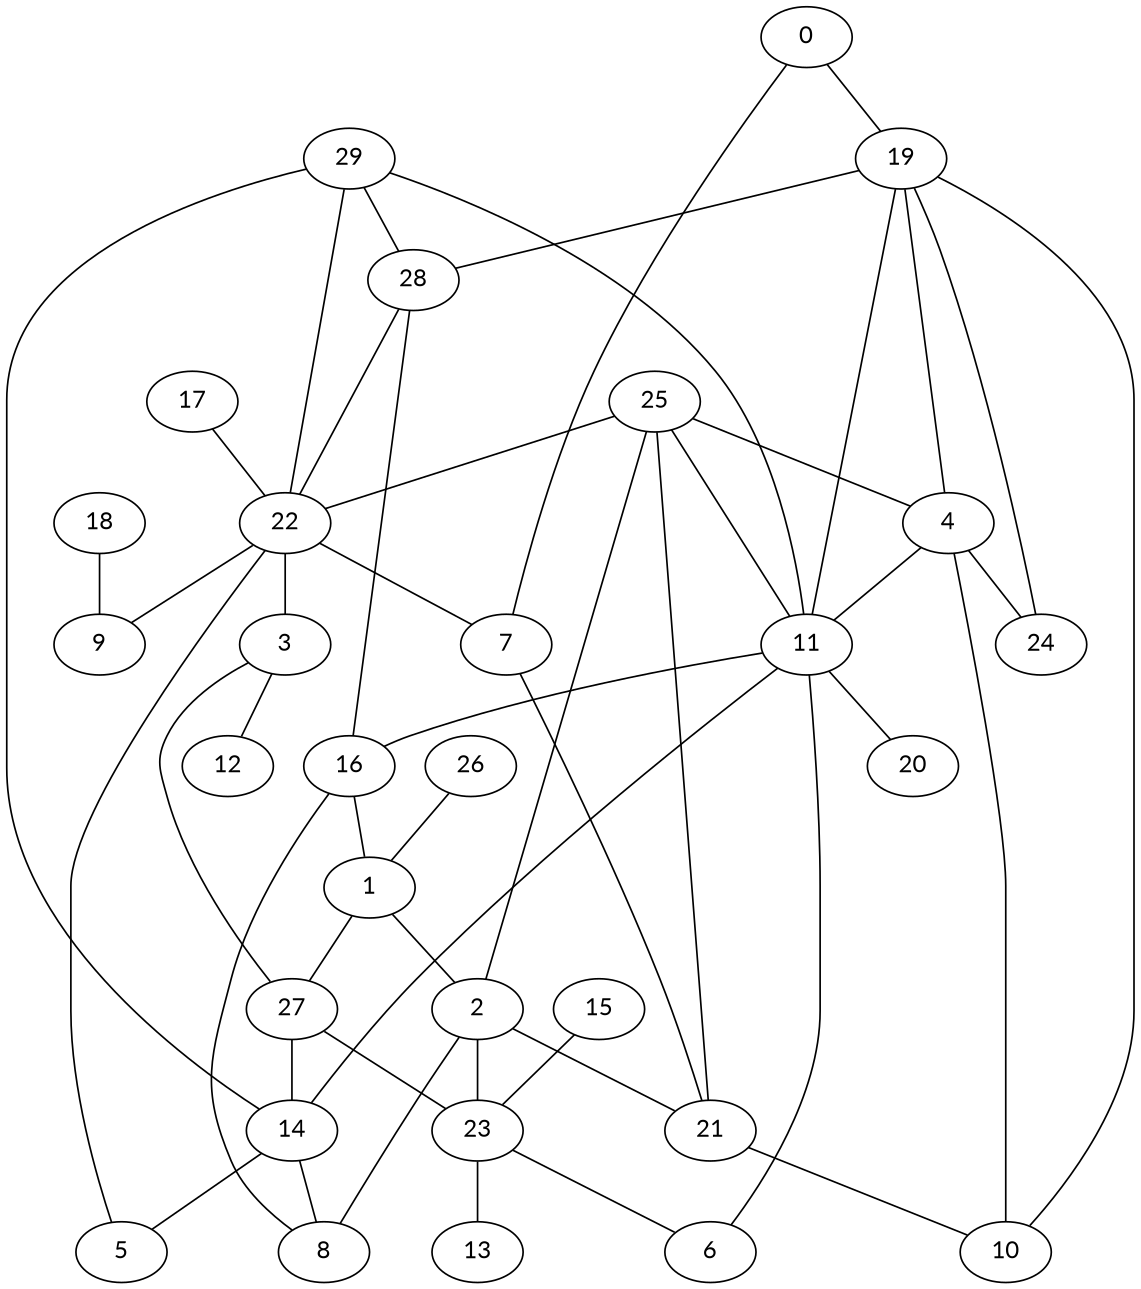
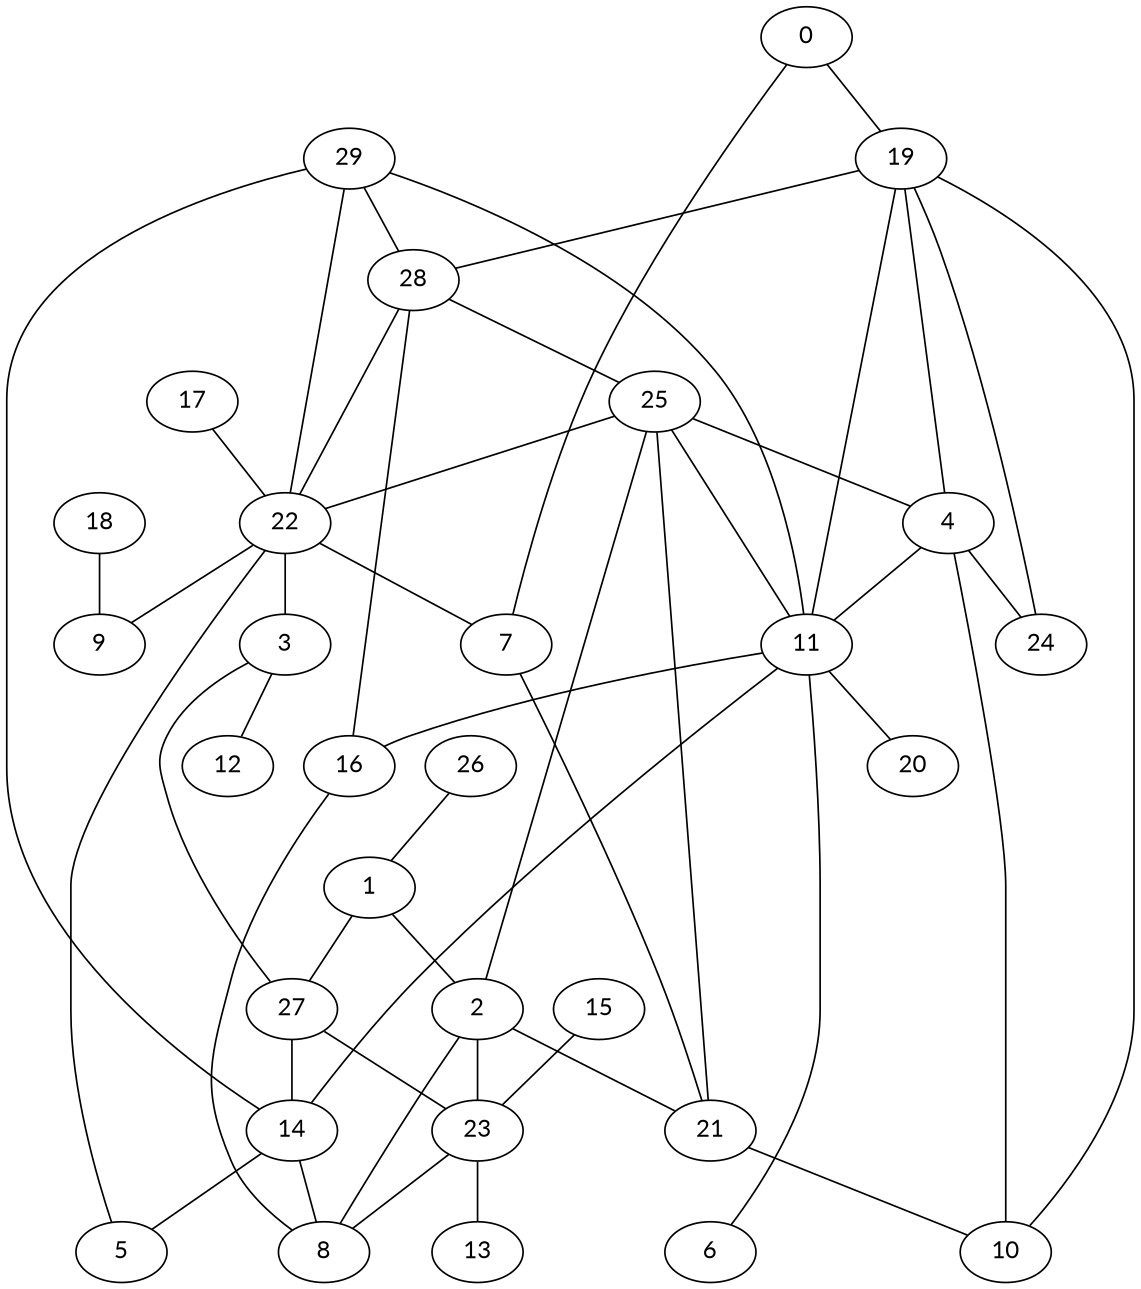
edge "28" -- "25": added
edge "16" -- "1": removed
edge "23" -- "6": now "23" -- "8"
